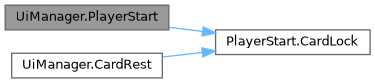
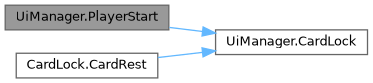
node "PlayerStart.CardLock": label "PlayerStart.CardLock" -> "UiManager.CardLock"
node "UiManager.CardRest": label "UiManager.CardRest" -> "CardLock.CardRest"
